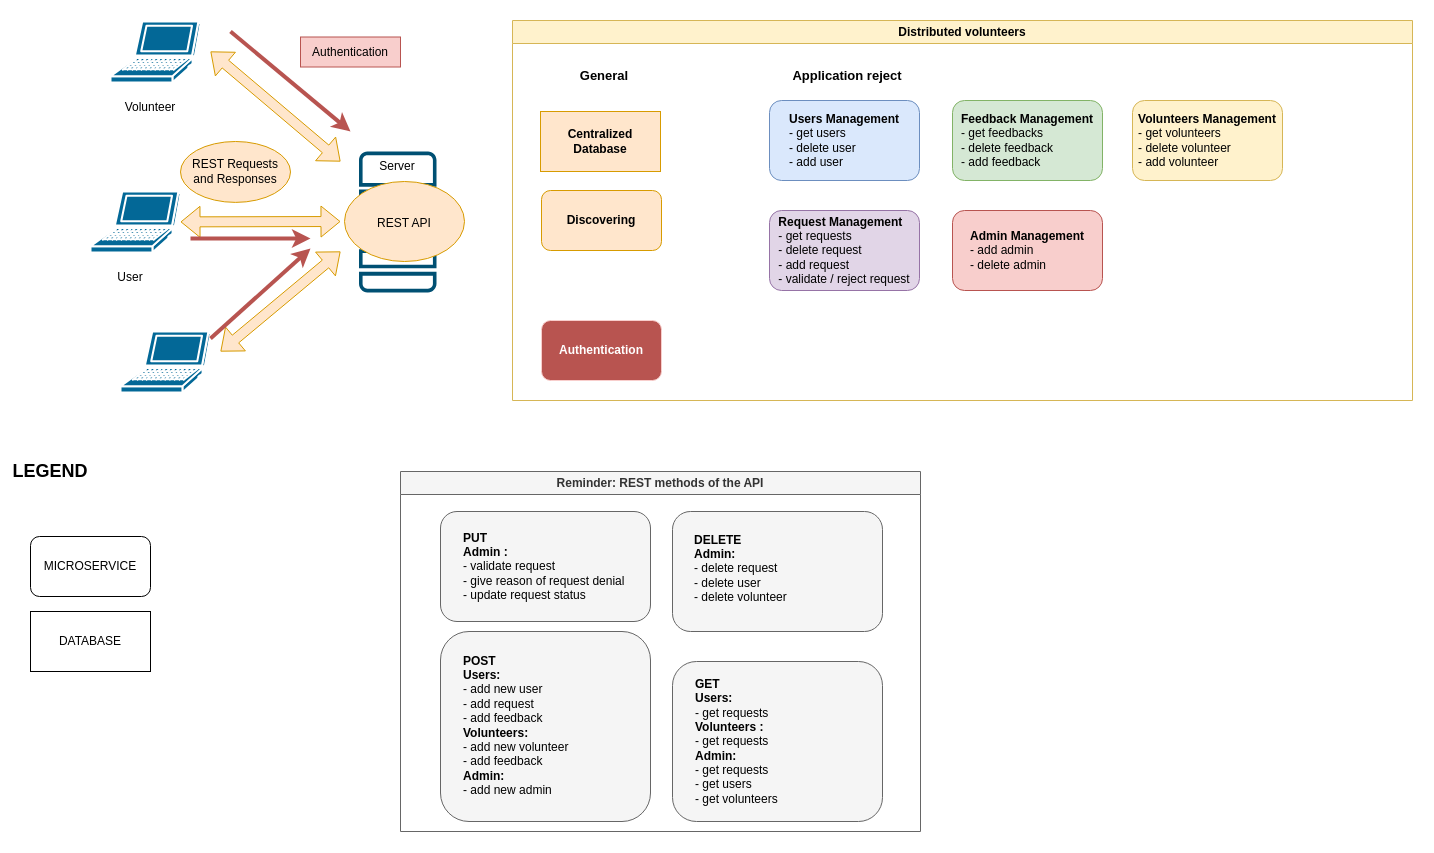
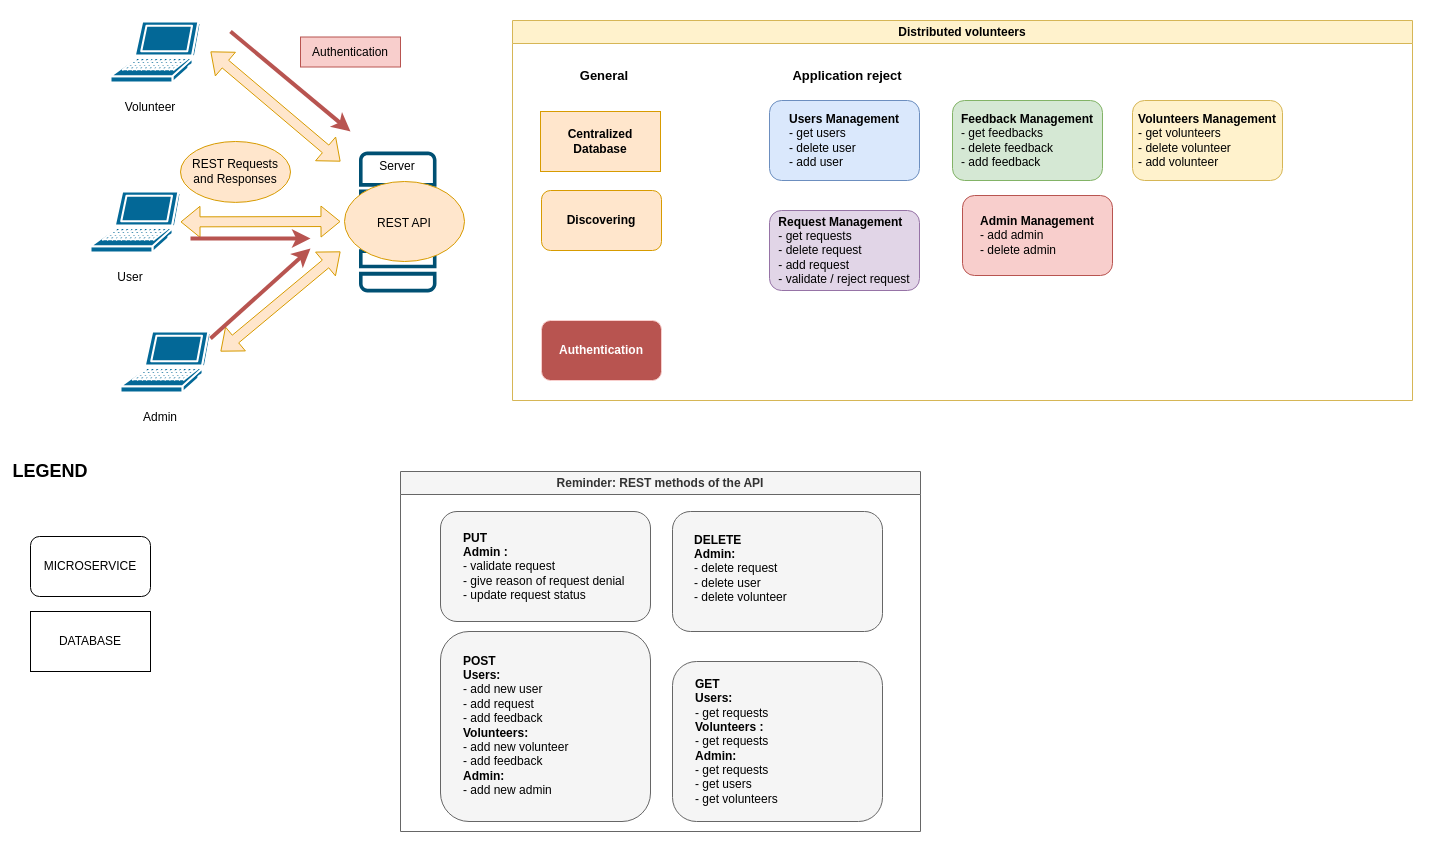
node "Admin Management - add admin - delete admin": moved (1028, 251) -> (1038, 236)
node "Admin": added
